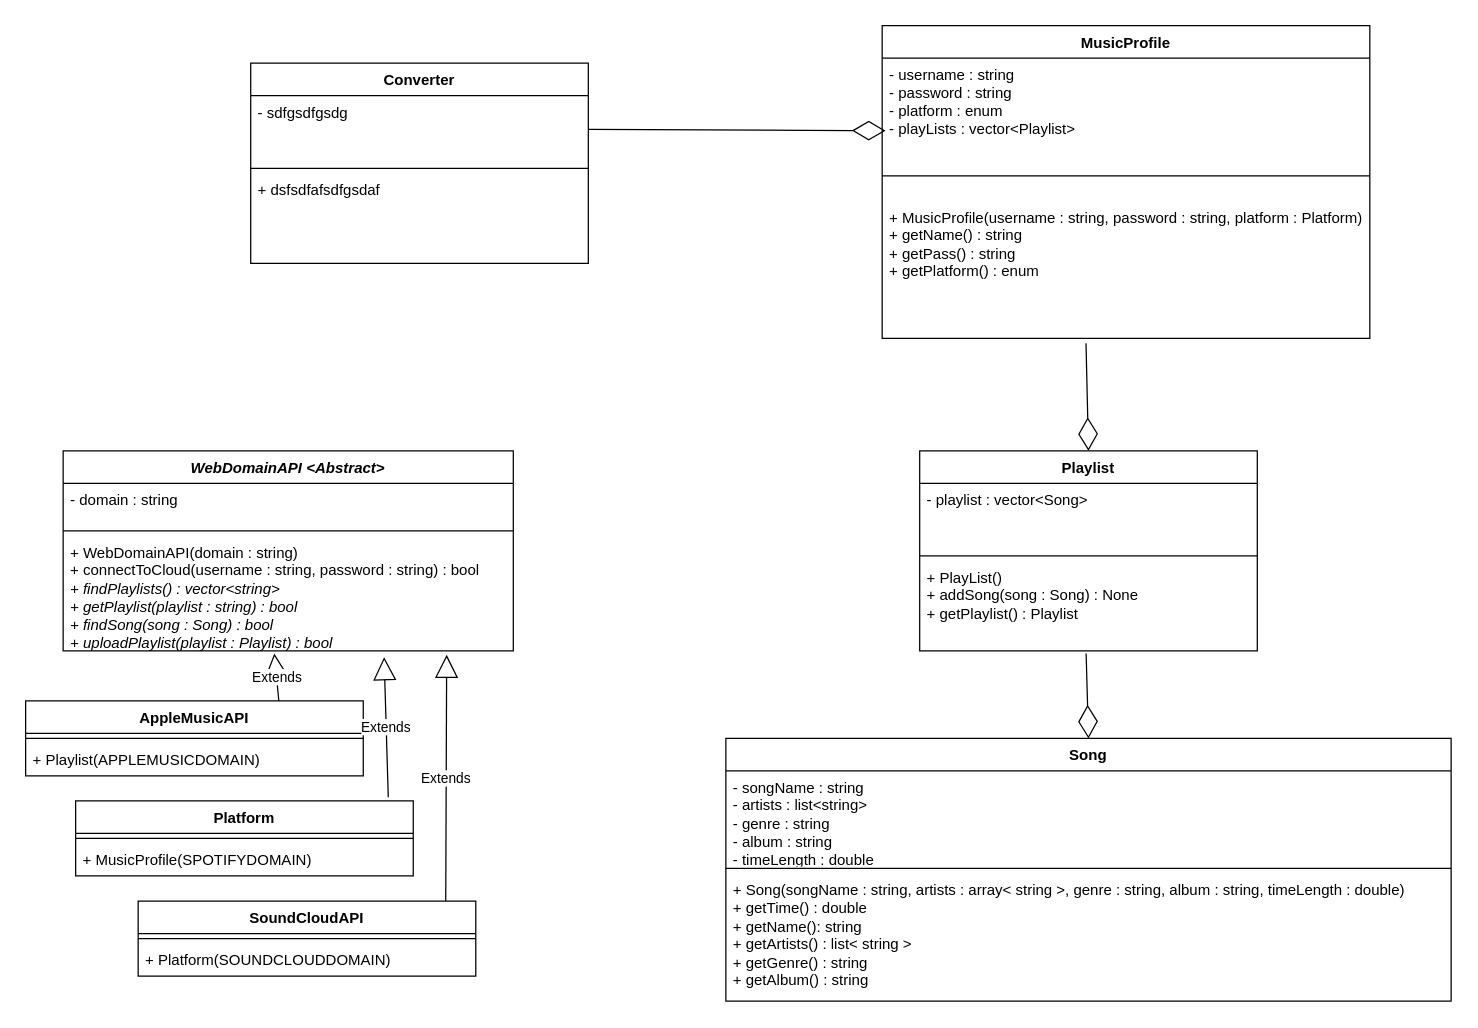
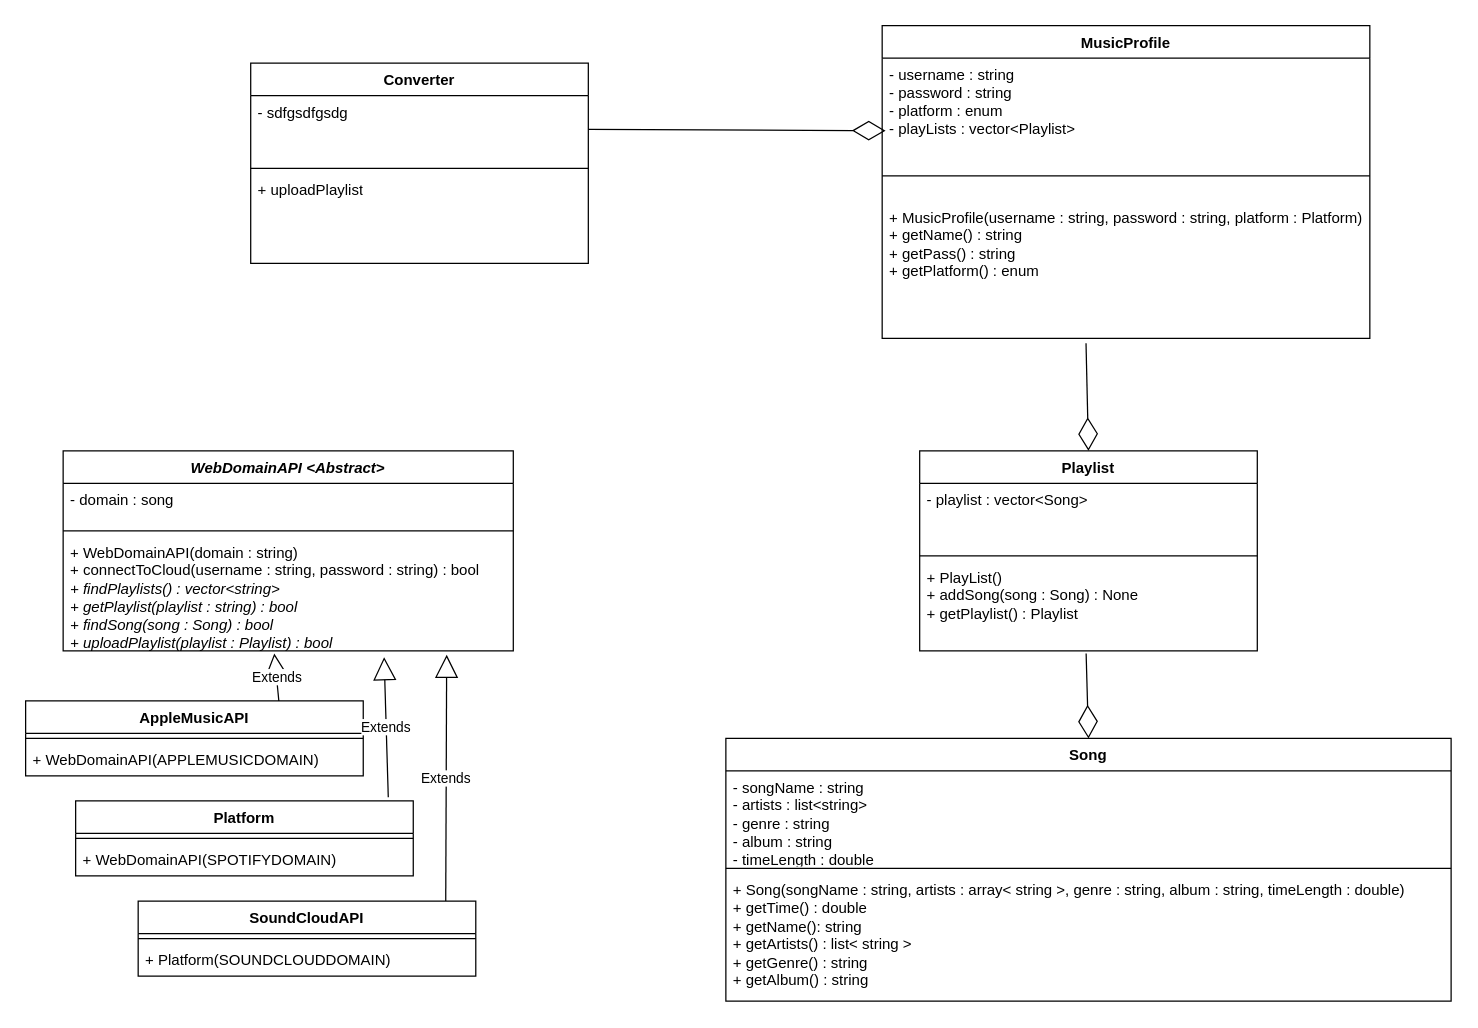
node "+ dsfsdfafsdfgsdaf": label "+ dsfsdfafsdfgsdaf" -> "+ uploadPlaylist"
node "- domain : string": label "- domain : string" -> "- domain : song"
node "+ Playlist(APPLEMUSICDOMAIN)": label "+ Playlist(APPLEMUSICDOMAIN)" -> "+ WebDomainAPI(APPLEMUSICDOMAIN)"
node "+ MusicProfile(SPOTIFYDOMAIN)": label "+ MusicProfile(SPOTIFYDOMAIN)" -> "+ WebDomainAPI(SPOTIFYDOMAIN)"
